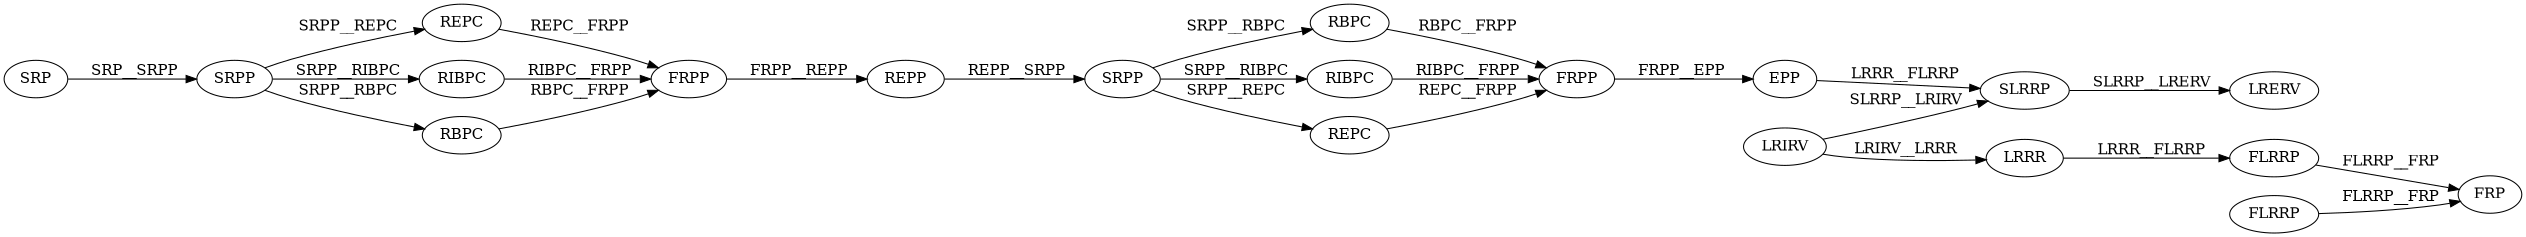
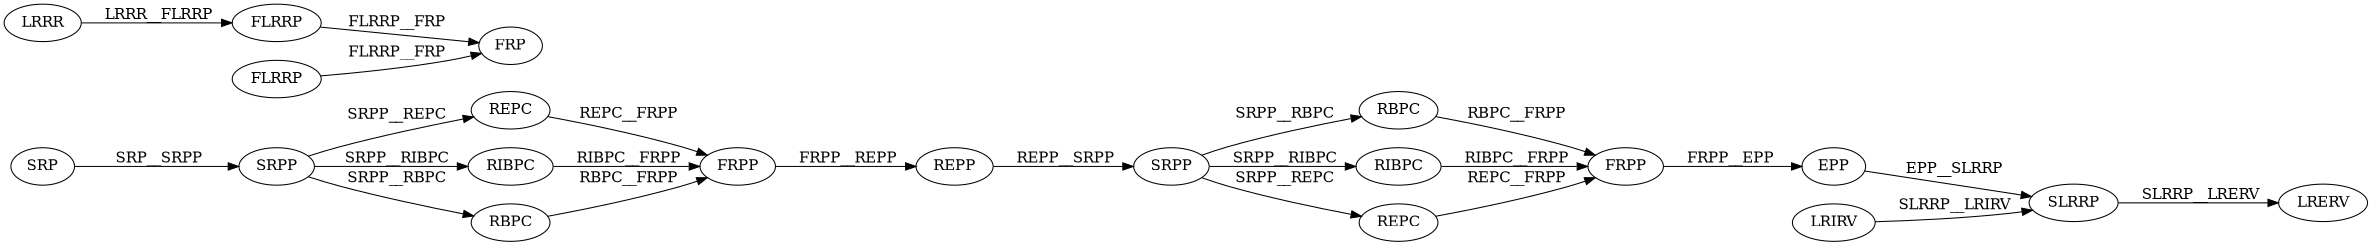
edge "EPP" -> "SLRRP": label " LRRR__FLRRP" -> " EPP__SLRRP"
edge "LRIRV" -> "LRRR": removed, label "LRIRV__LRRR"
